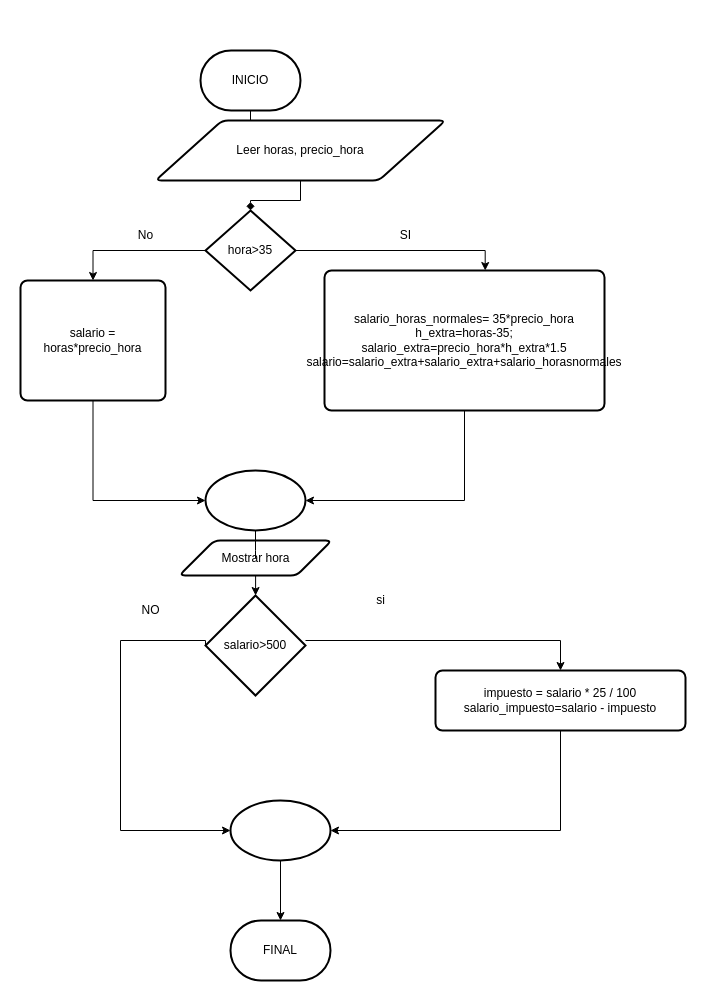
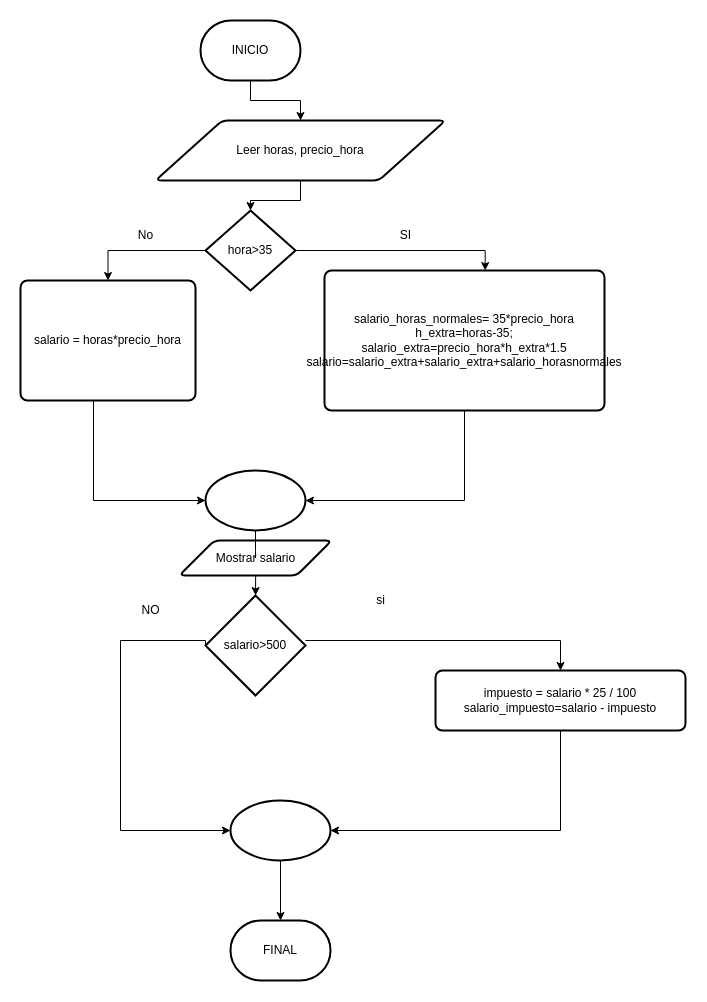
node "INICIO": moved (251, 81) -> (251, 51)
edge "Leer horas, precio_hora" -> "hora>35": arrowhead diamond -> classic
node "salario = horas*precio_hora": size 145x120 -> 175x120
node "Mostrar hora": label "Mostrar hora" -> "Mostrar salario"
